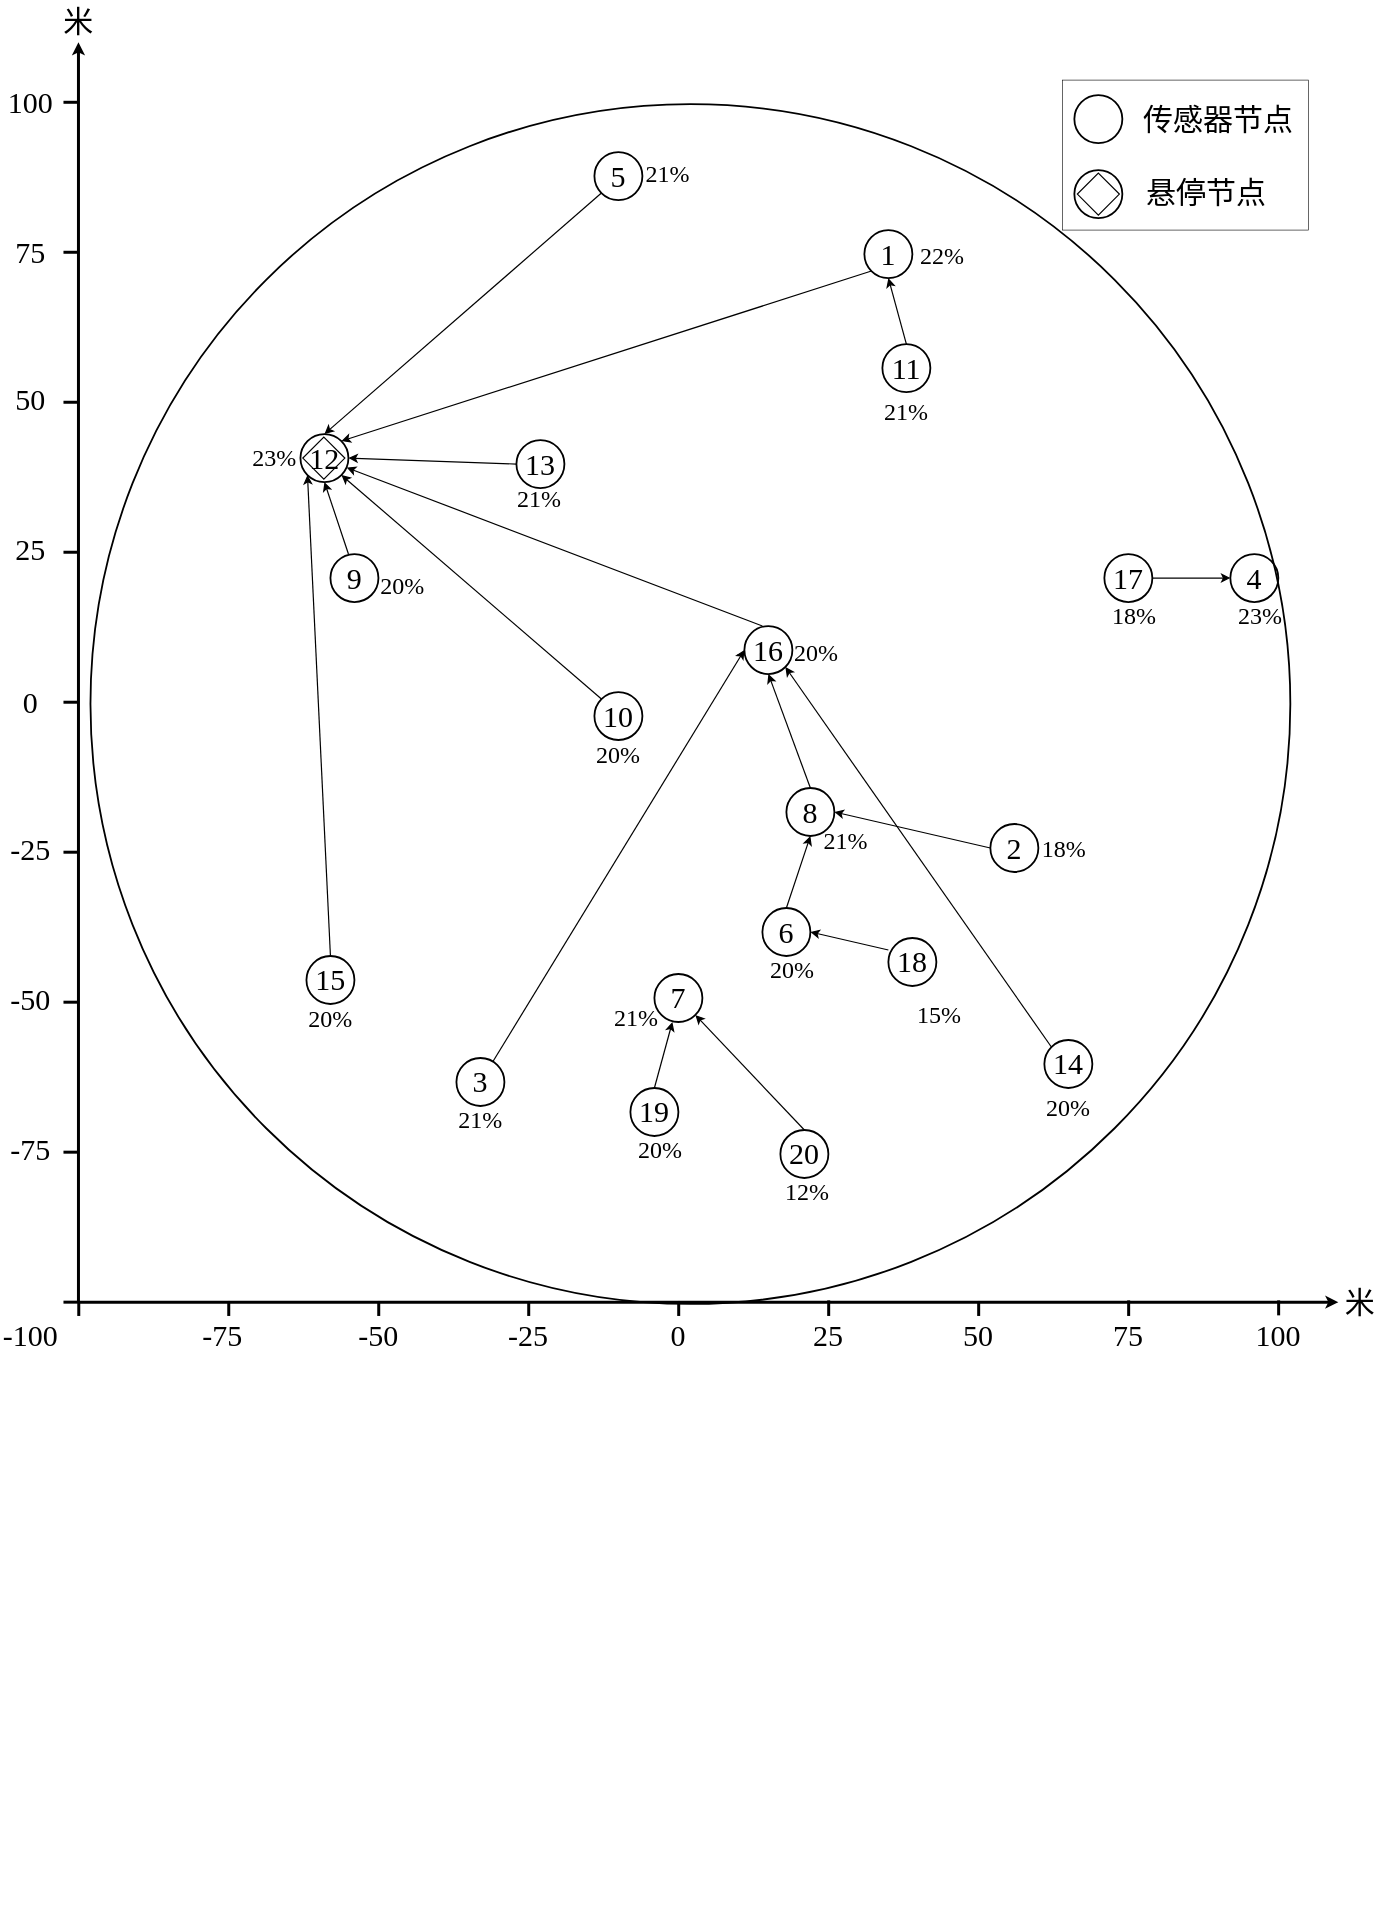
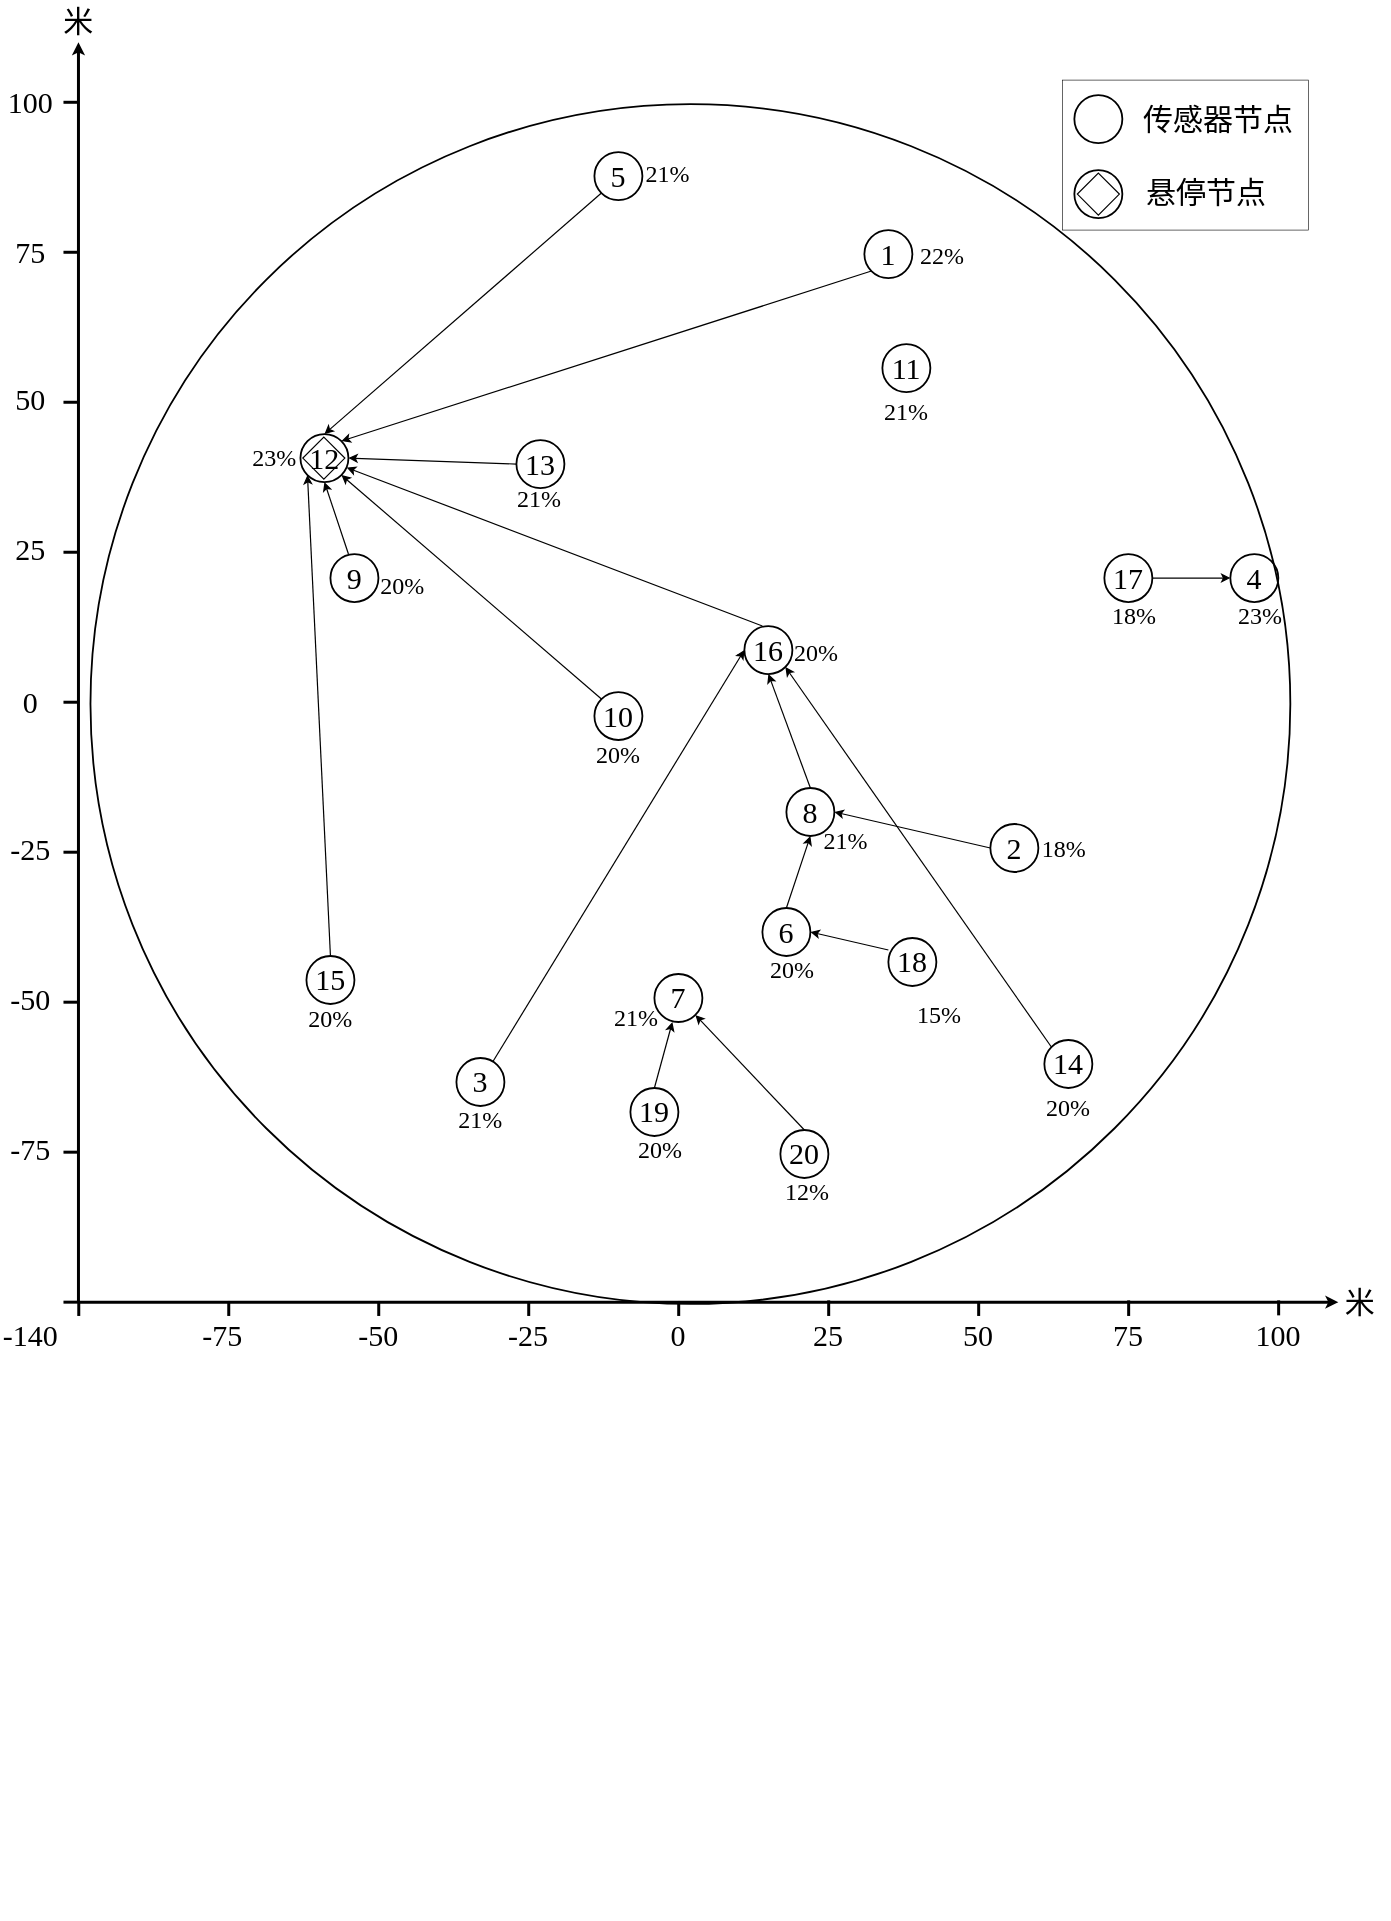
edge "11" -> "1": removed
node "-100": label "-100" -> "-140"
